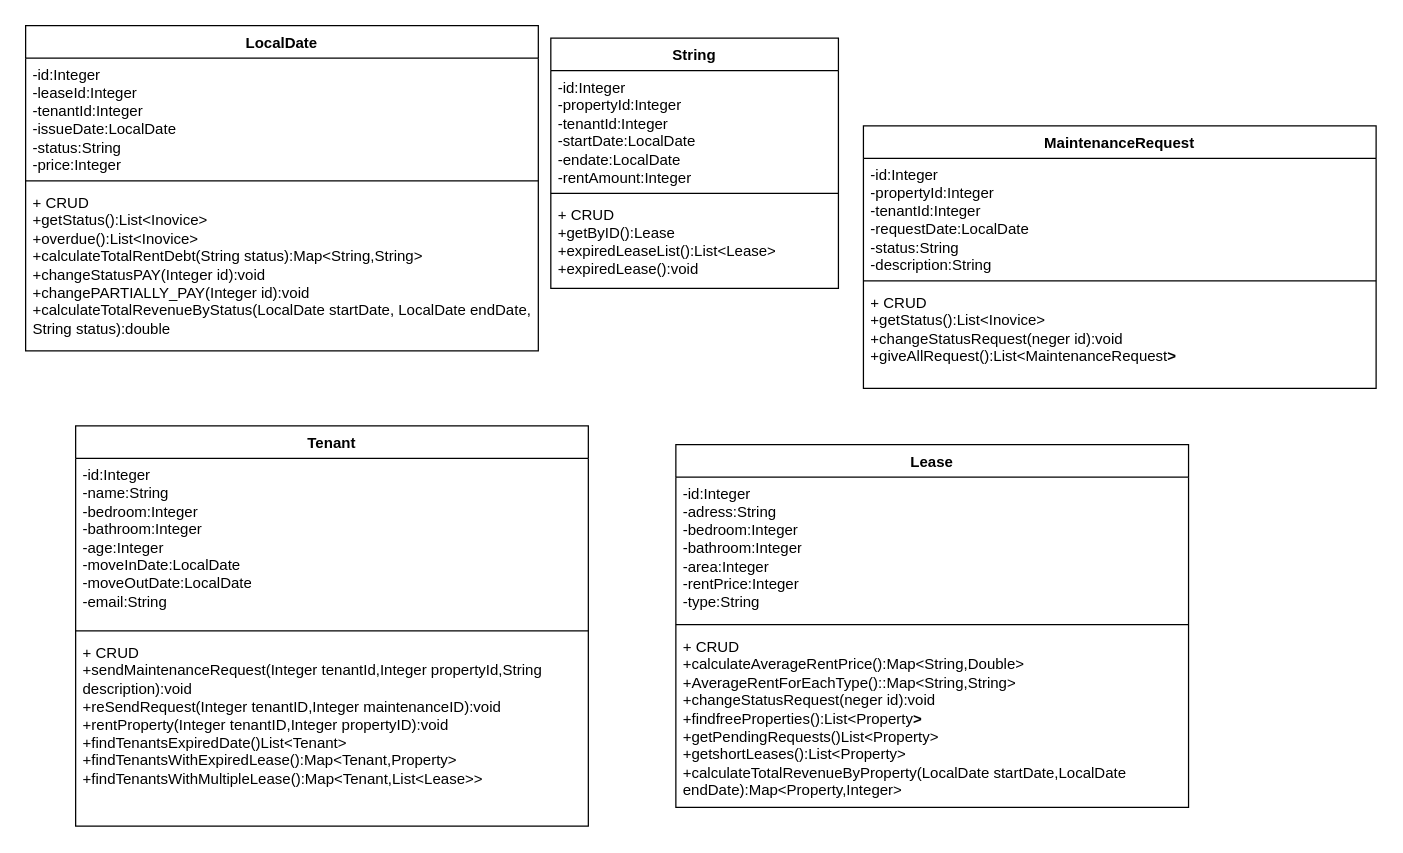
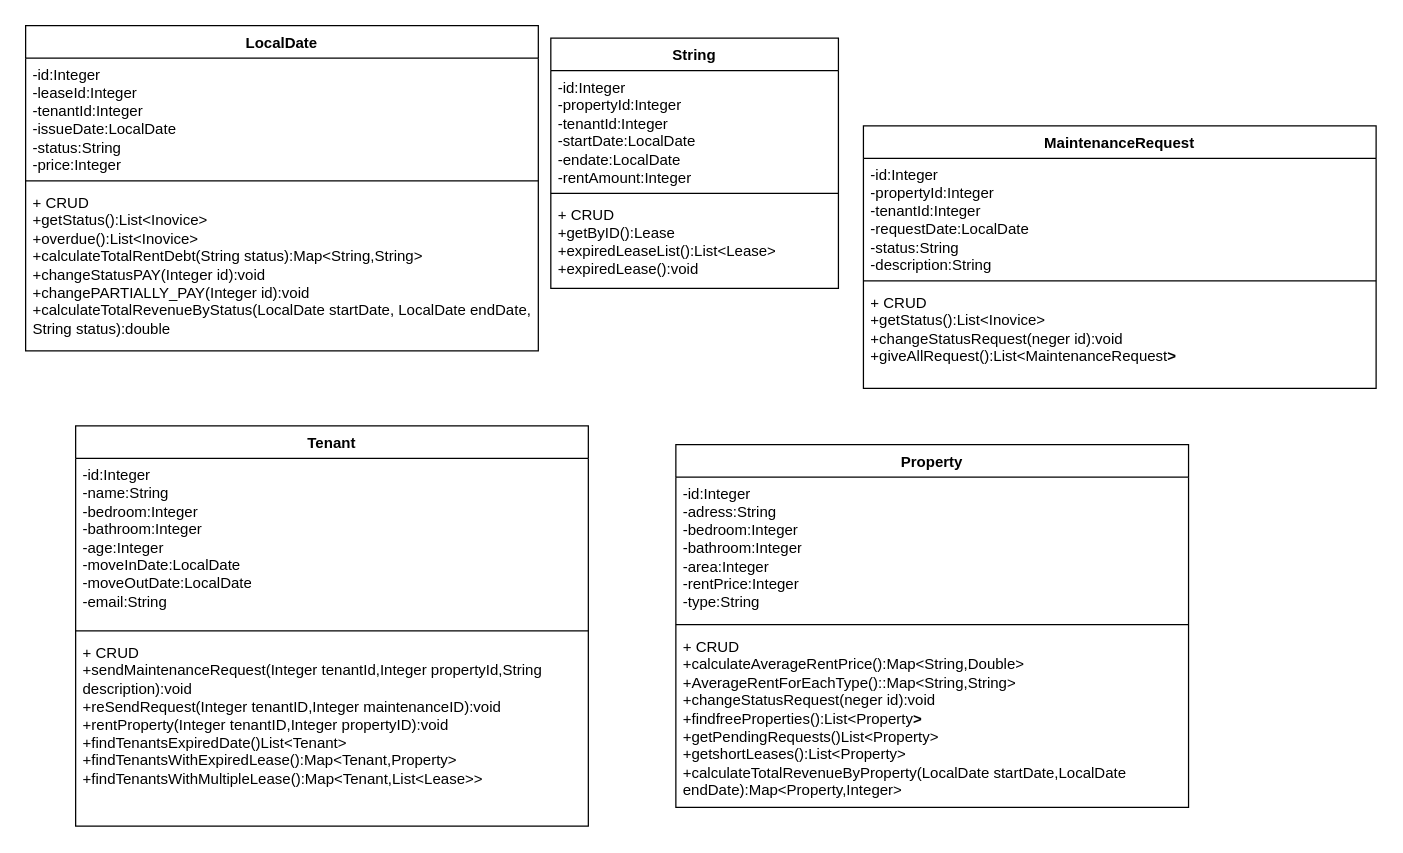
node "Lease": label "Lease" -> "Property"
